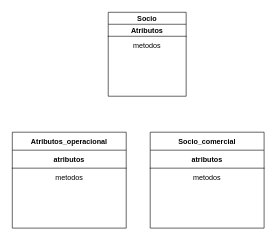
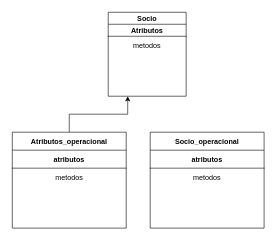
edge "Atributos_operacional" -> "Socio": added
node "Socio_comercial": label "Socio_comercial" -> "Socio_operacional"
